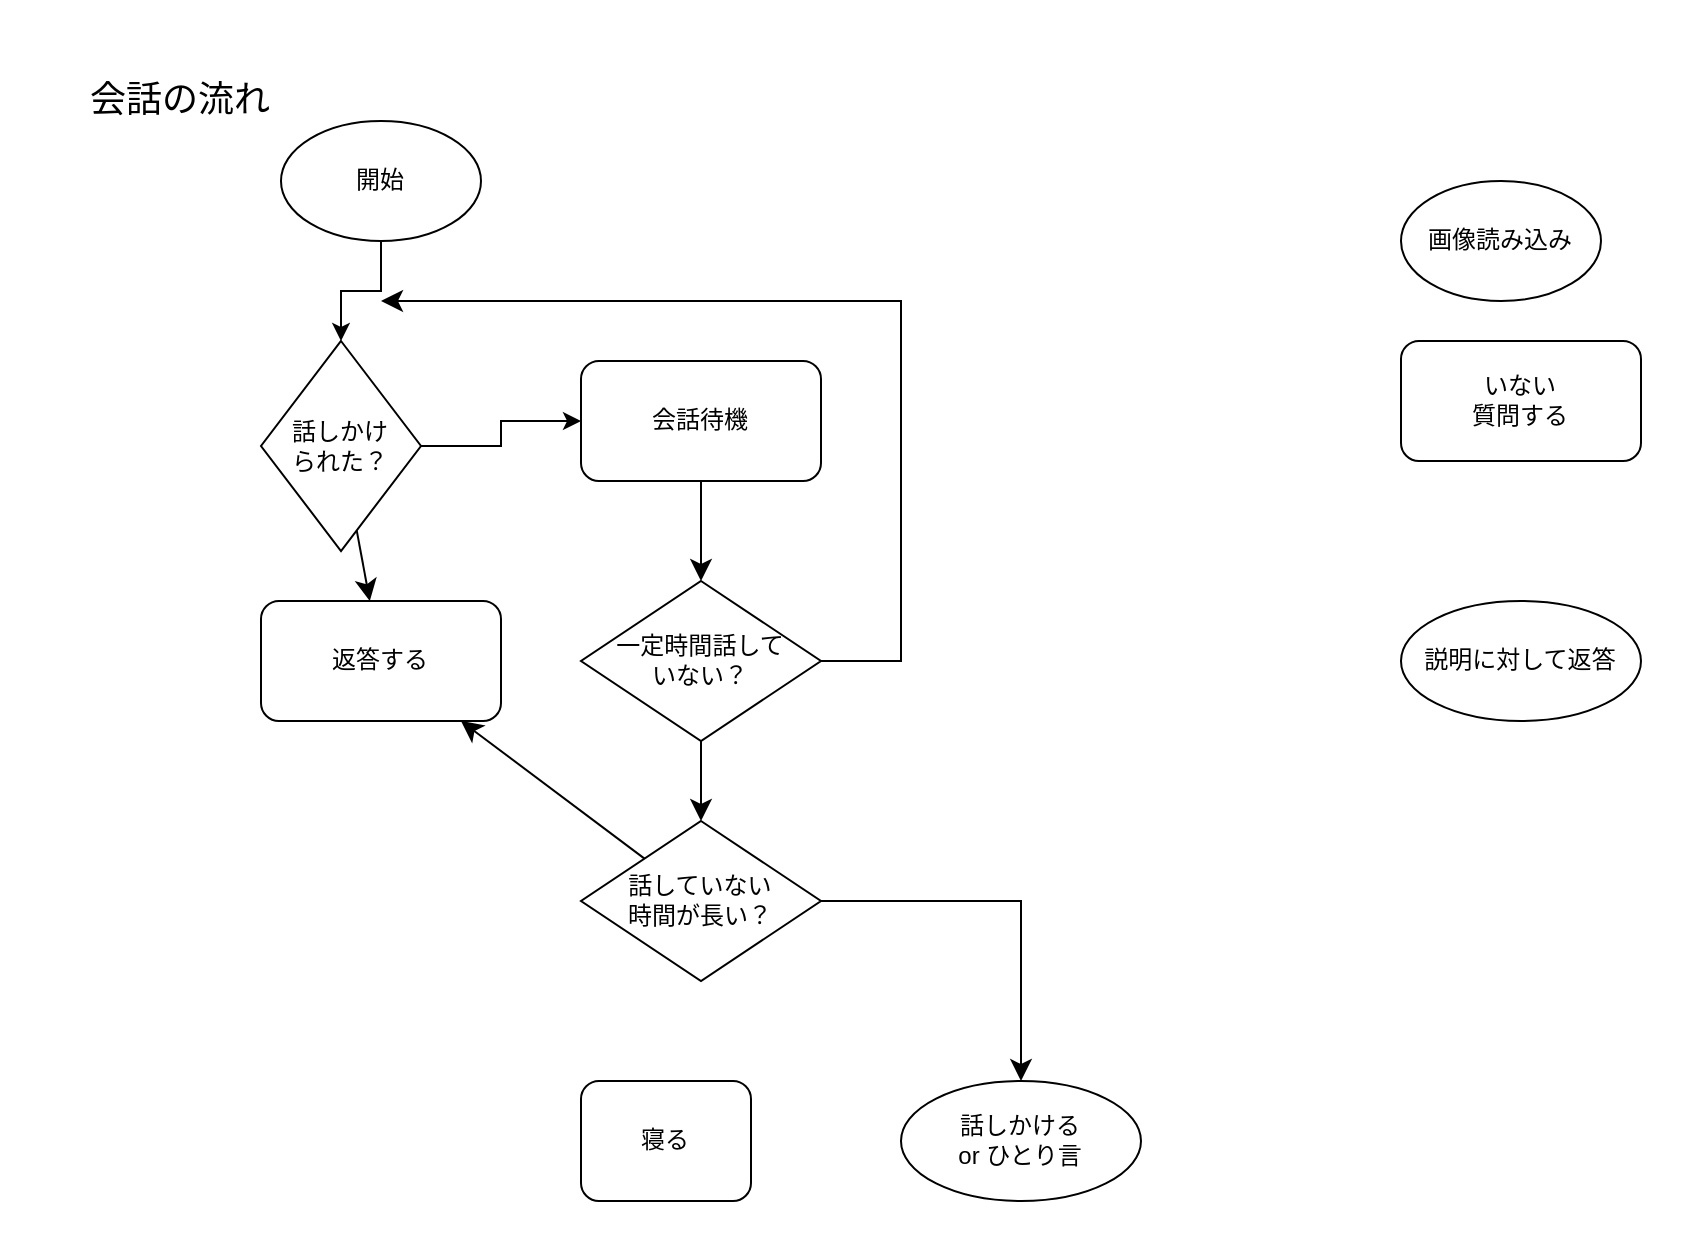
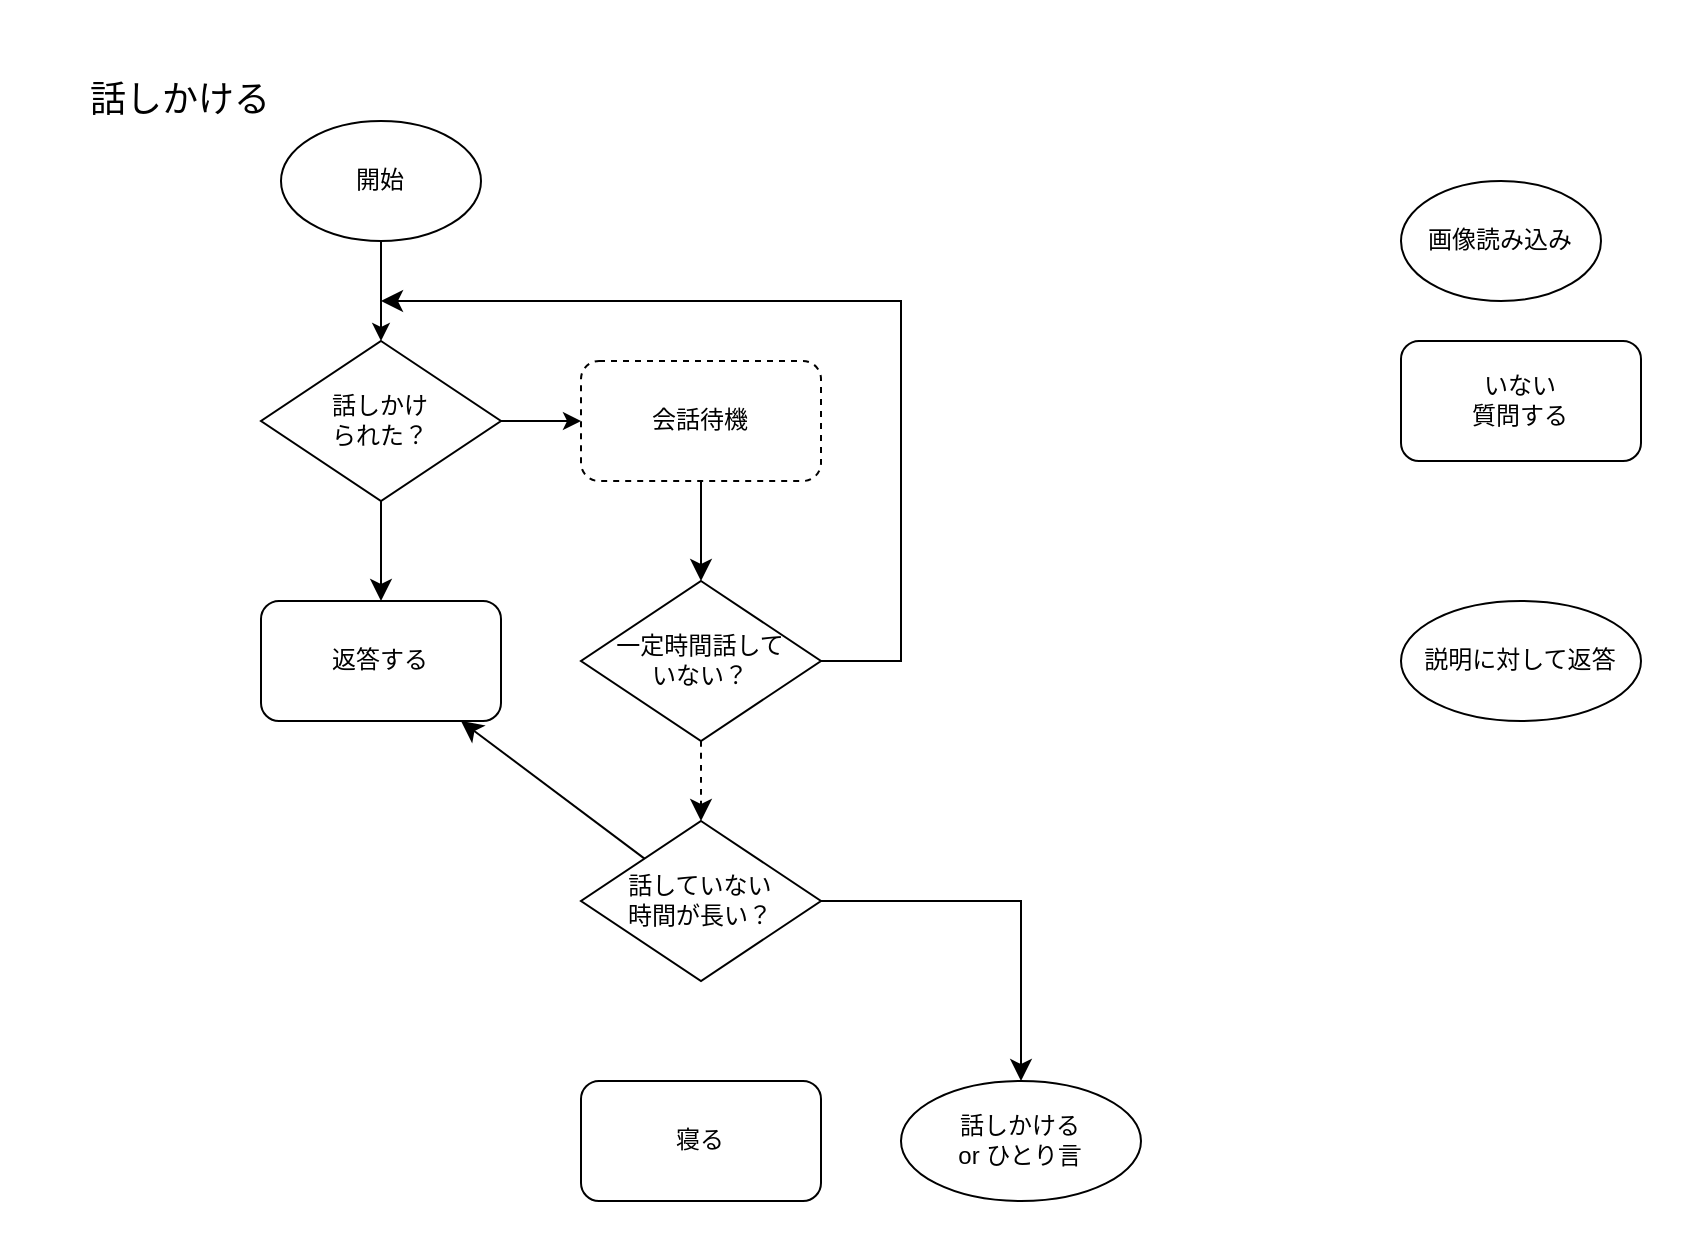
node "会話の流れ": label "会話の流れ" -> "話しかける"
node "会話待機": style solid -> dashed
node "話しかけ られた？": size 160x210 -> 240x160
edge "一定時間話して いない？" -> "話していない 時間が長い？": style solid -> dashed
node "寝る": size 170x120 -> 240x120
